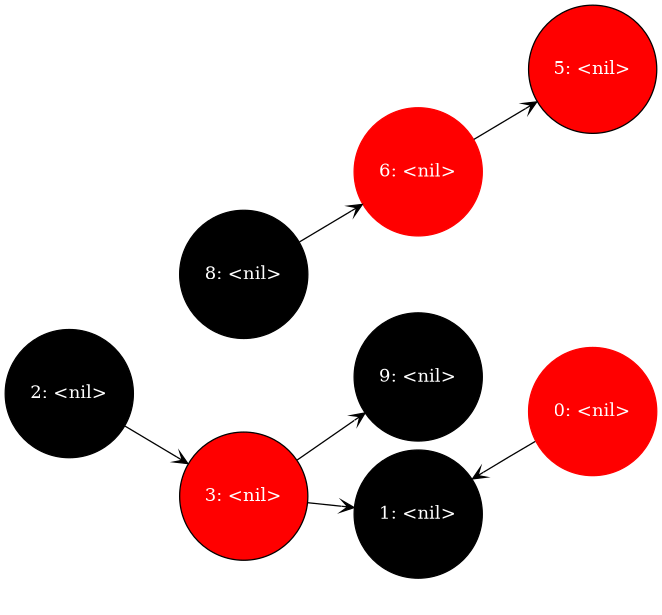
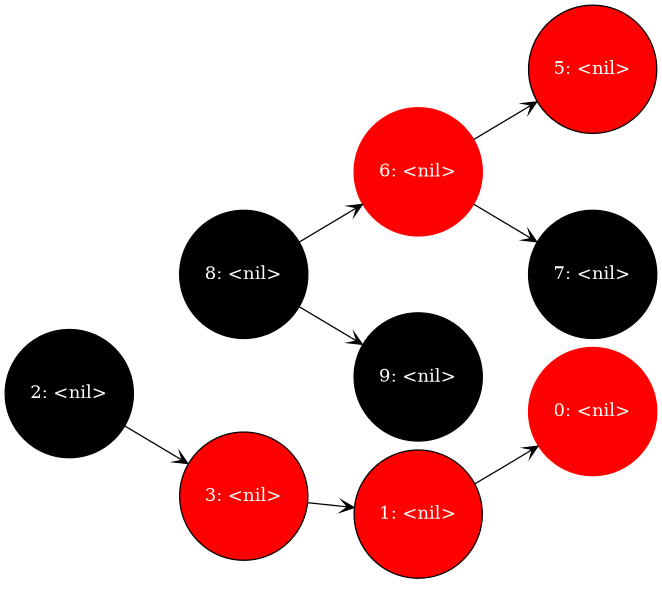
node "7: <nil>": added
edge "3: <nil>" -> "9: <nil>": now "8: <nil>" -> "9: <nil>"
edge "0: <nil>" -> "1: <nil>": reversed
node "1: <nil>": fillcolor black -> red
